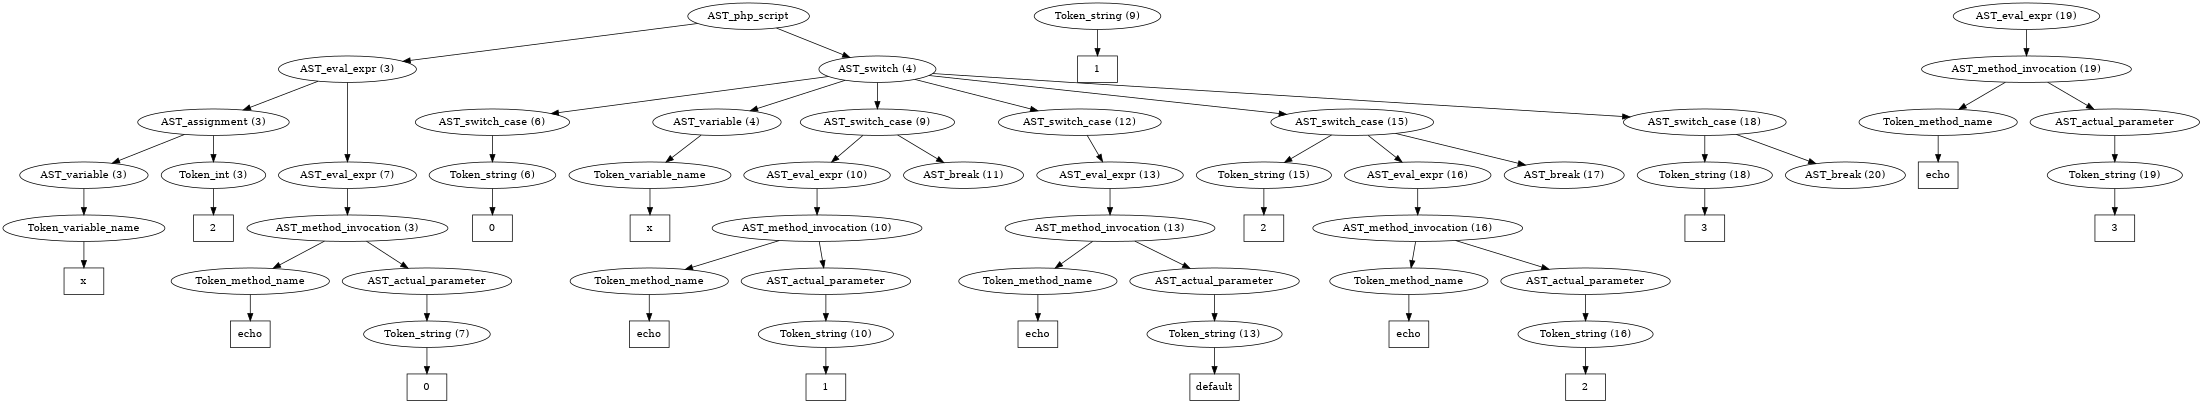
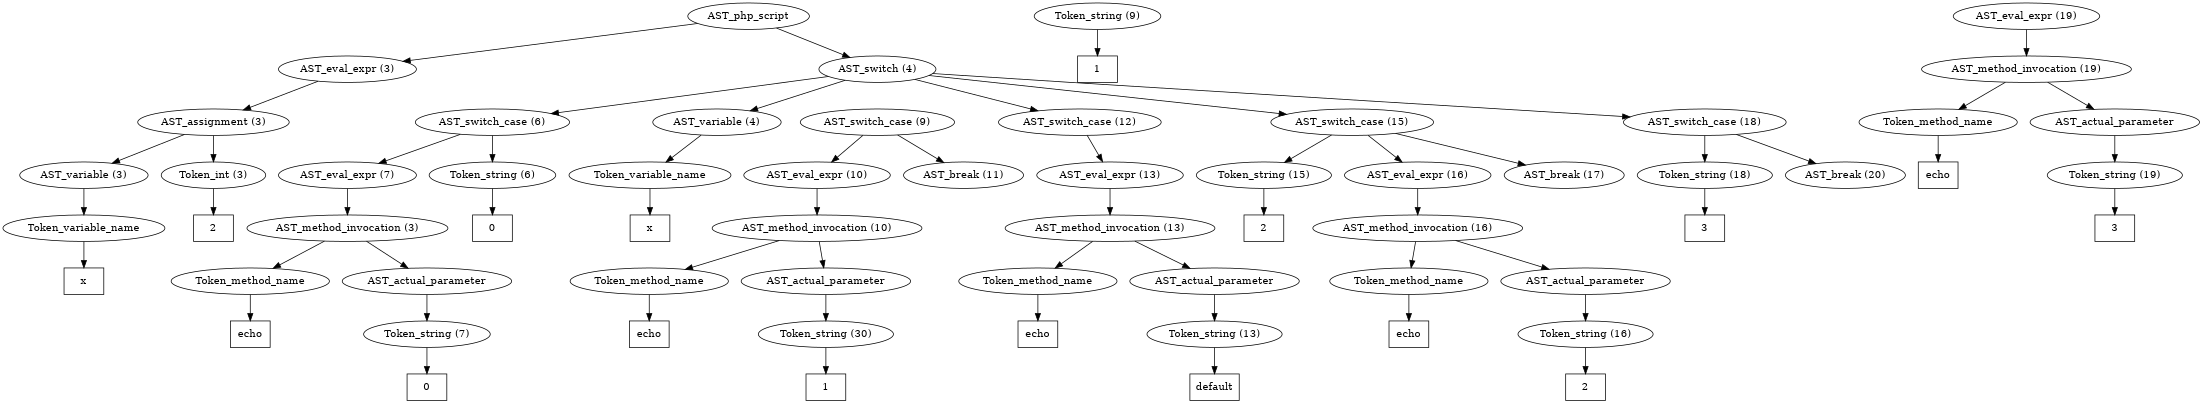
edge "AST_switch (4)" -> "AST_switch_case (9)": removed
edge "AST_eval_expr (3)" -> "AST_eval_expr (7)": now "AST_switch_case (6)" -> "AST_eval_expr (7)"
node "Token_string (10)": label "Token_string (10)" -> "Token_string (30)"
